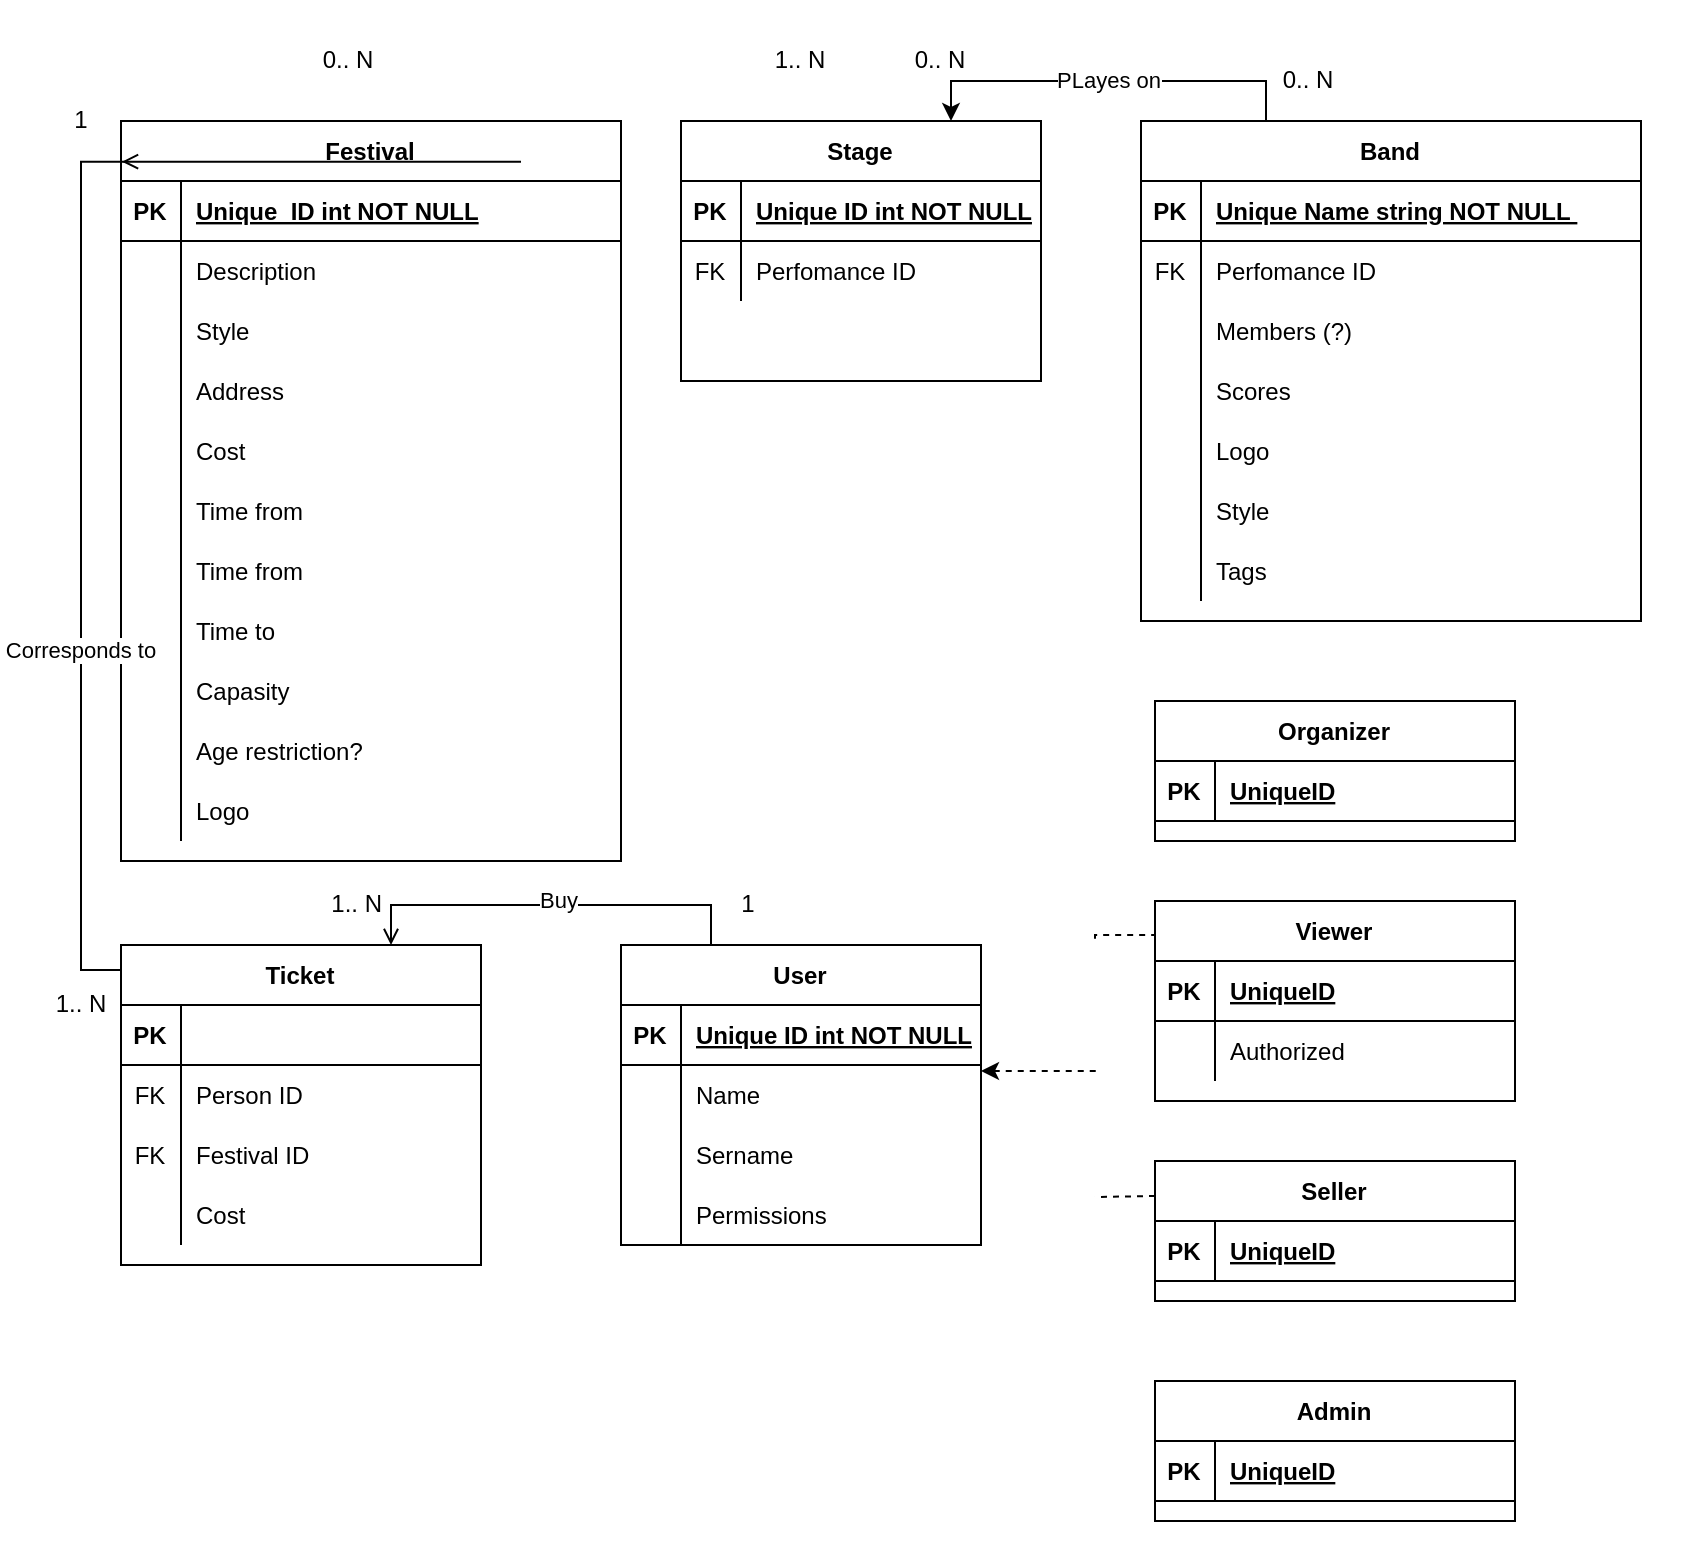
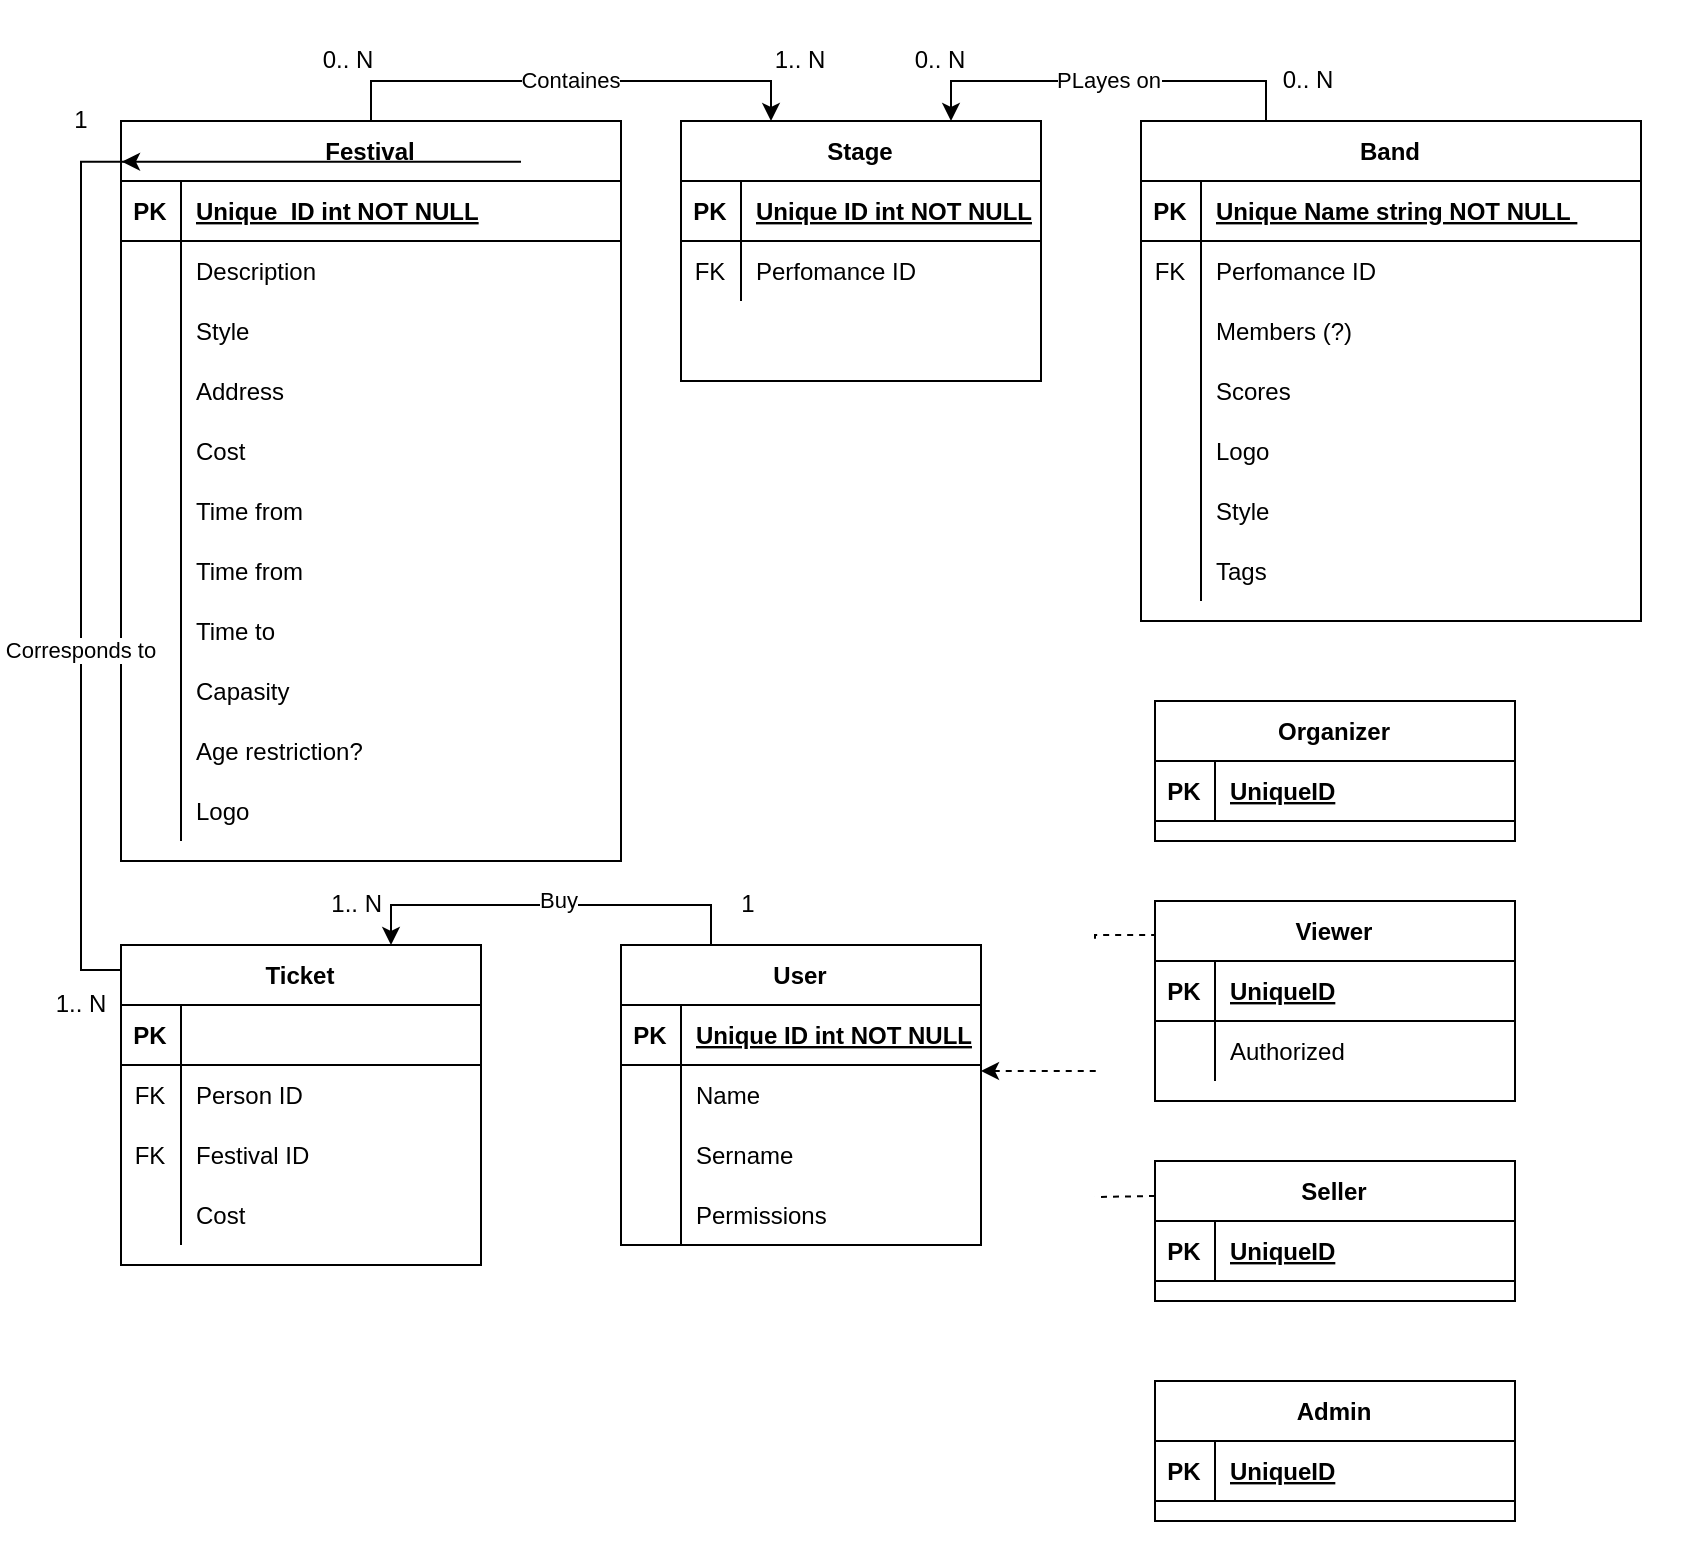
edge "Festival" -> "Stage": added, label "Containes"
edge "Ticket" -> "Festival": arrowhead open -> classic
edge "User" -> "Ticket": arrowhead open -> classic
